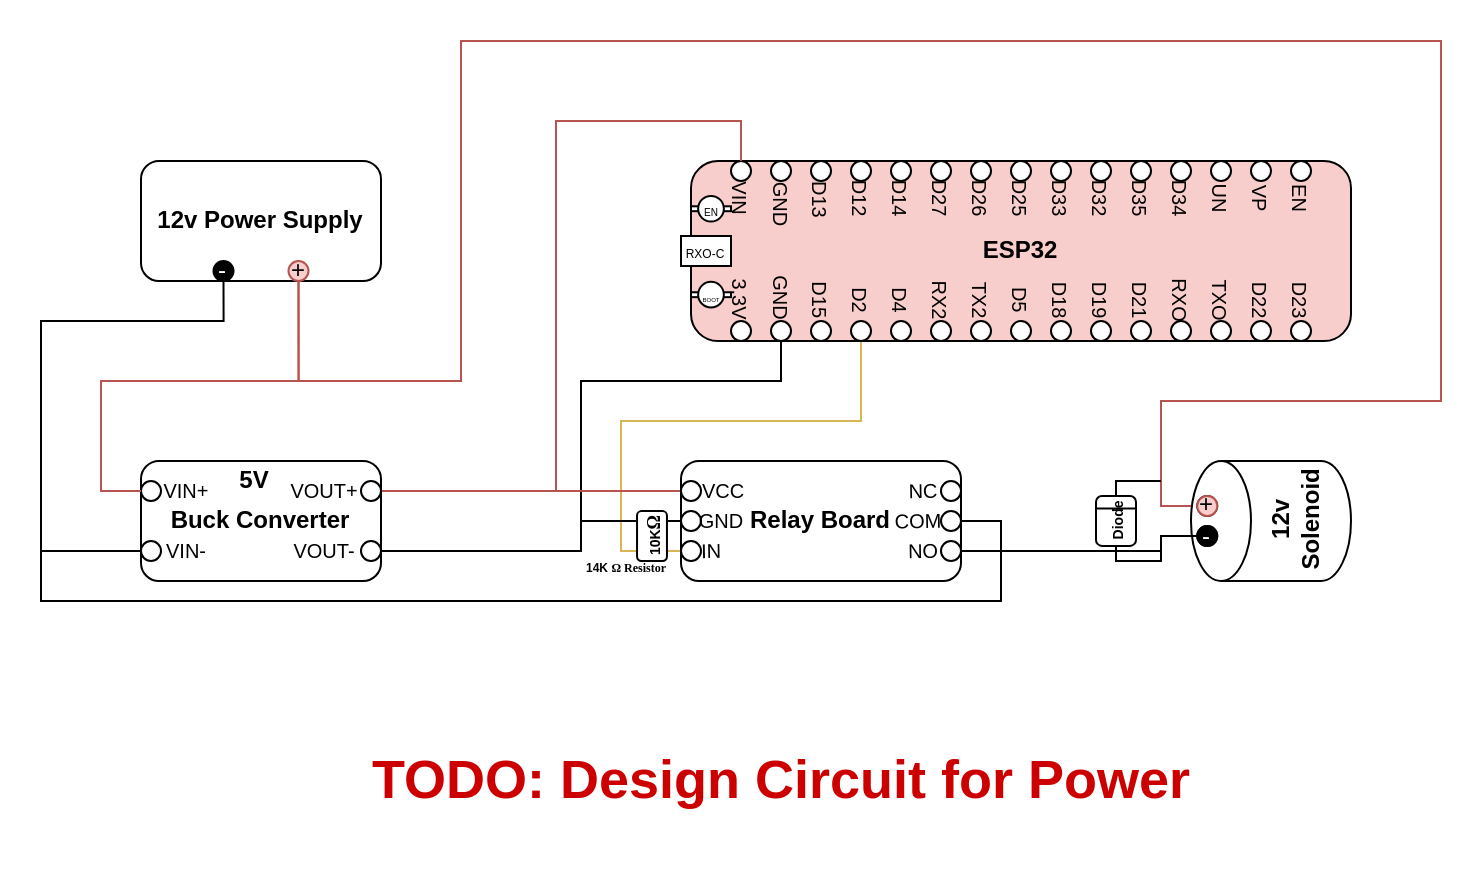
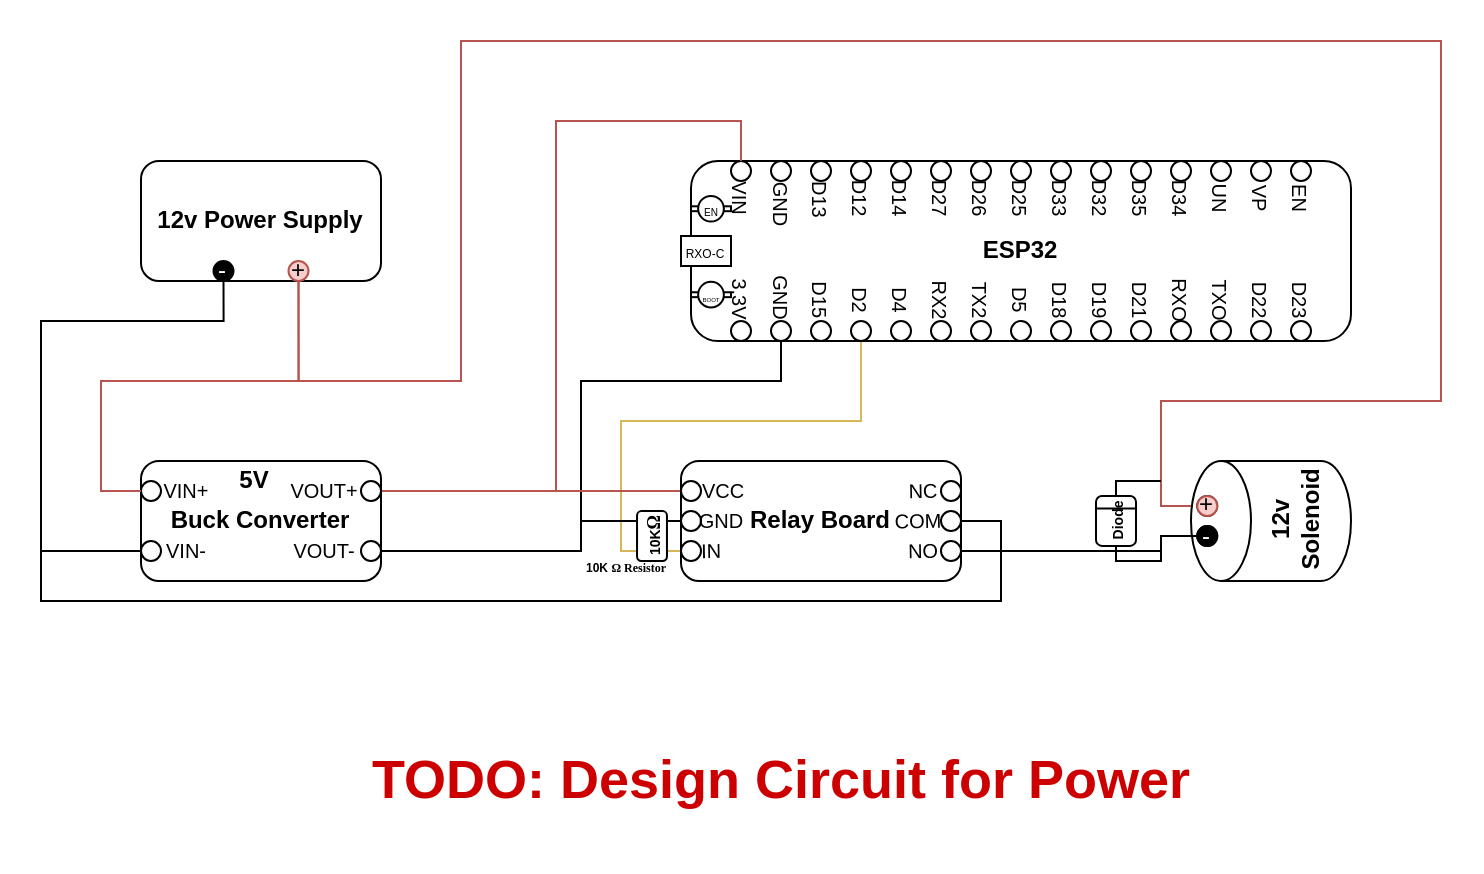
node "ESP32": fillcolor #f8cecc -> #ffffff
node "14K Ω Resistor": label "14K Ω Resistor" -> "10K Ω Resistor"
